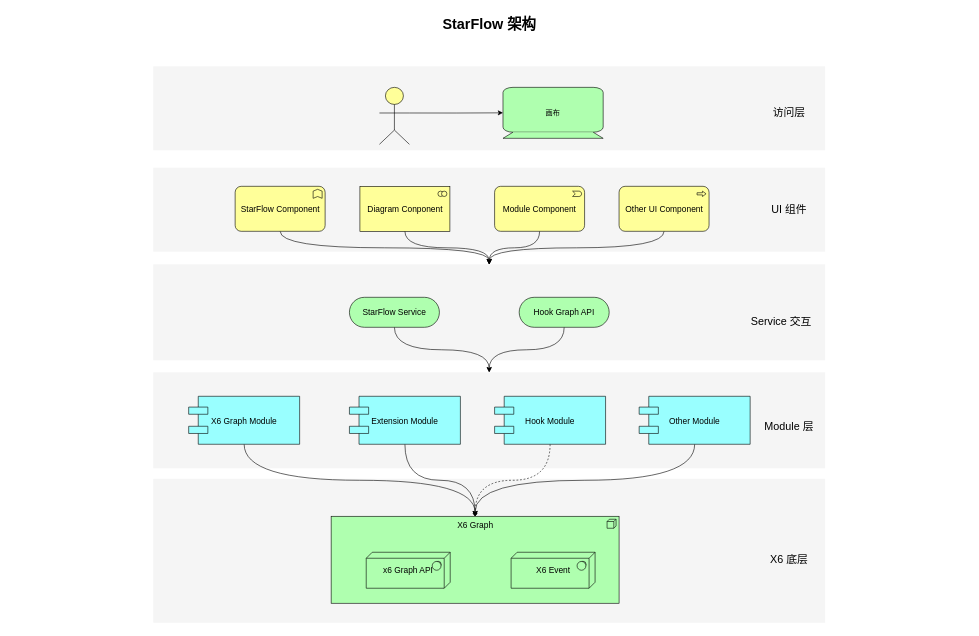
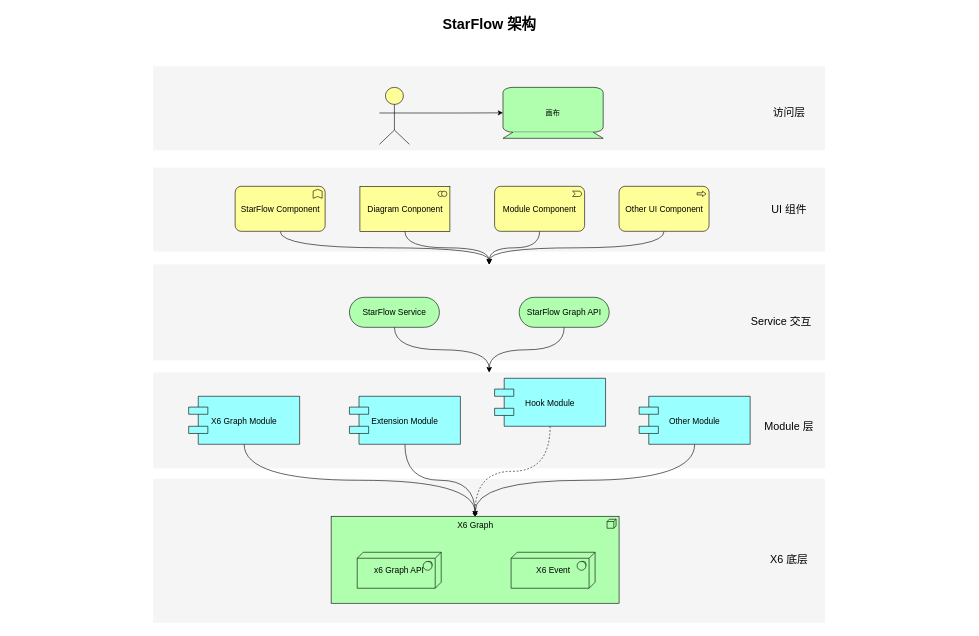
node "Hook Graph API": label "Hook Graph API" -> "StarFlow Graph API"
node "Hook Module": moved (550, 420) -> (550, 402)
node "x6 Graph API": moved (408, 570) -> (399, 570)
